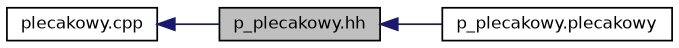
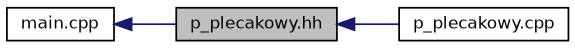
node "plecakowy.cpp": label "plecakowy.cpp" -> "main.cpp"
node "p_plecakowy.plecakowy": label "p_plecakowy.plecakowy" -> "p_plecakowy.cpp"
